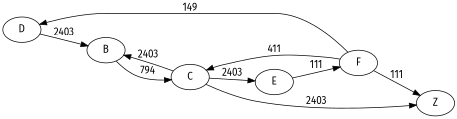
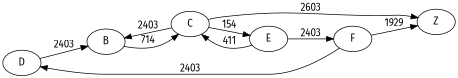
edge "F" -> "D": label "149" -> "2403"
edge "F" -> "C": now "E" -> "C"
edge "E" -> "F": label "111" -> "2403"
edge "B" -> "C": label "794" -> "714"
edge "C" -> "E": label "2403" -> "154"
edge "F" -> "Z": label "111" -> "1929"
edge "C" -> "Z": label "2403" -> "2603"
